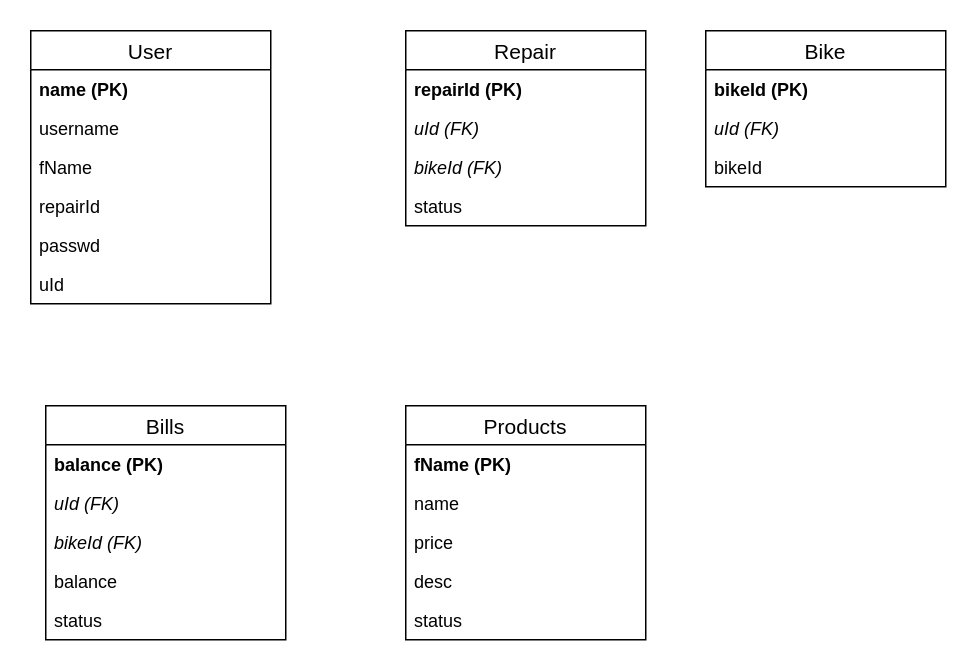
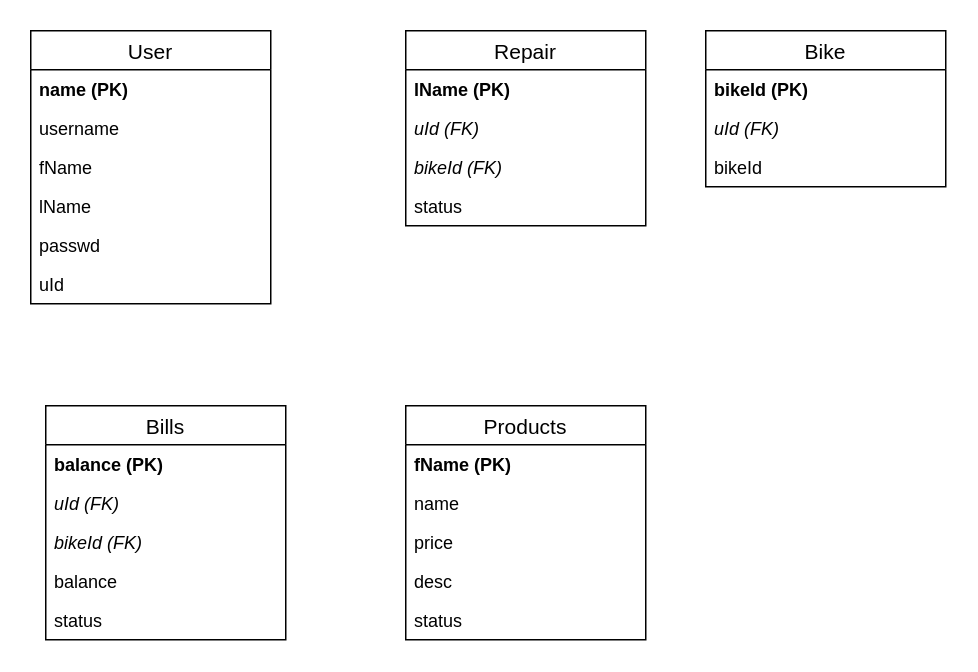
node "repairId (PK)": label "repairId (PK)" -> "lName (PK)"
node "repairId": label "repairId" -> "lName"
